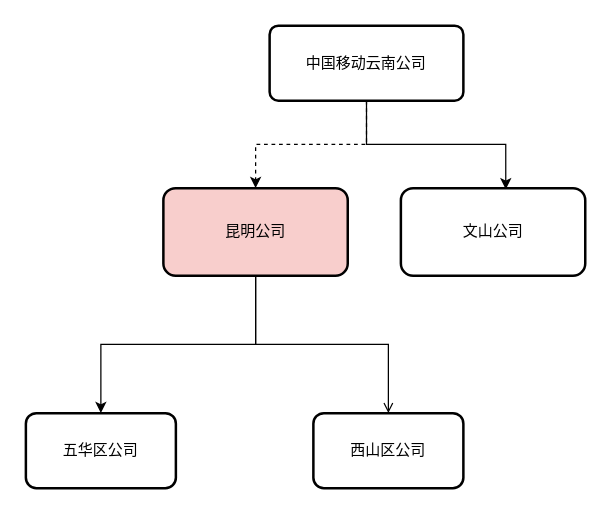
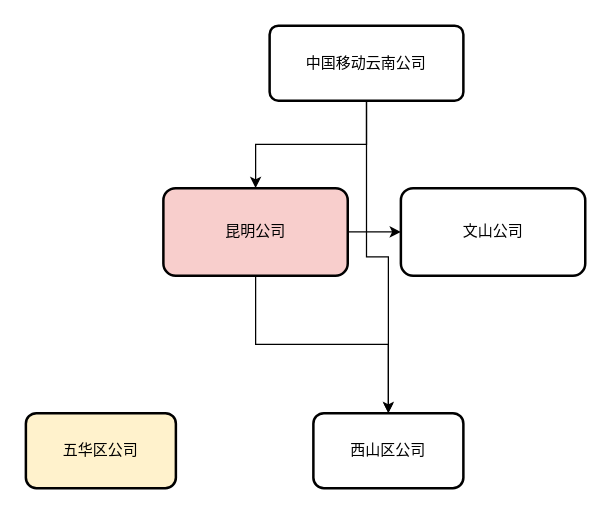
edge "中国移动云南公司" -> "昆明公司": style dashed -> solid
edge "中国移动云南公司" -> "文山公司": now "中国移动云南公司" -> "西山区公司"
edge "昆明公司" -> "五华区公司": now "昆明公司" -> "文山公司"
node "五华区公司": fillcolor #ffffff -> #fff2cc
